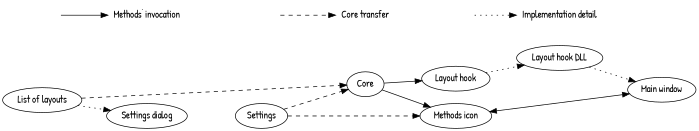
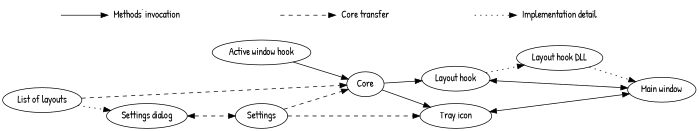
node "Active window hook": added
edge "Layout hook" -- "Main window": added
edge "Settings dialog" -- "Settings": added
node "Methods icon": label "Methods icon" -> "Tray icon"
